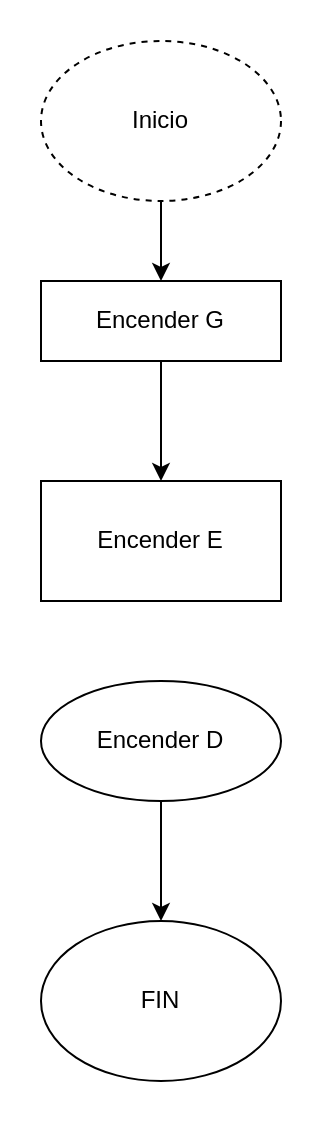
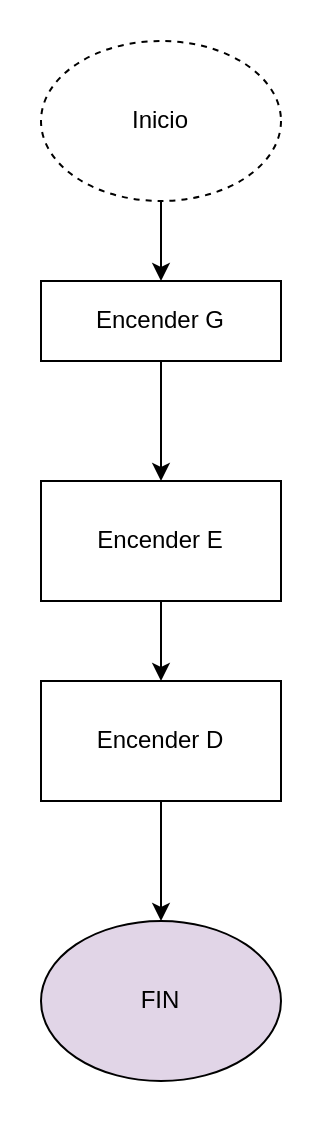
edge "Encender E" -> "Encender D": added
node "Encender D": shape ellipse -> rectangle
node "FIN": fillcolor #ffffff -> #e1d5e7
